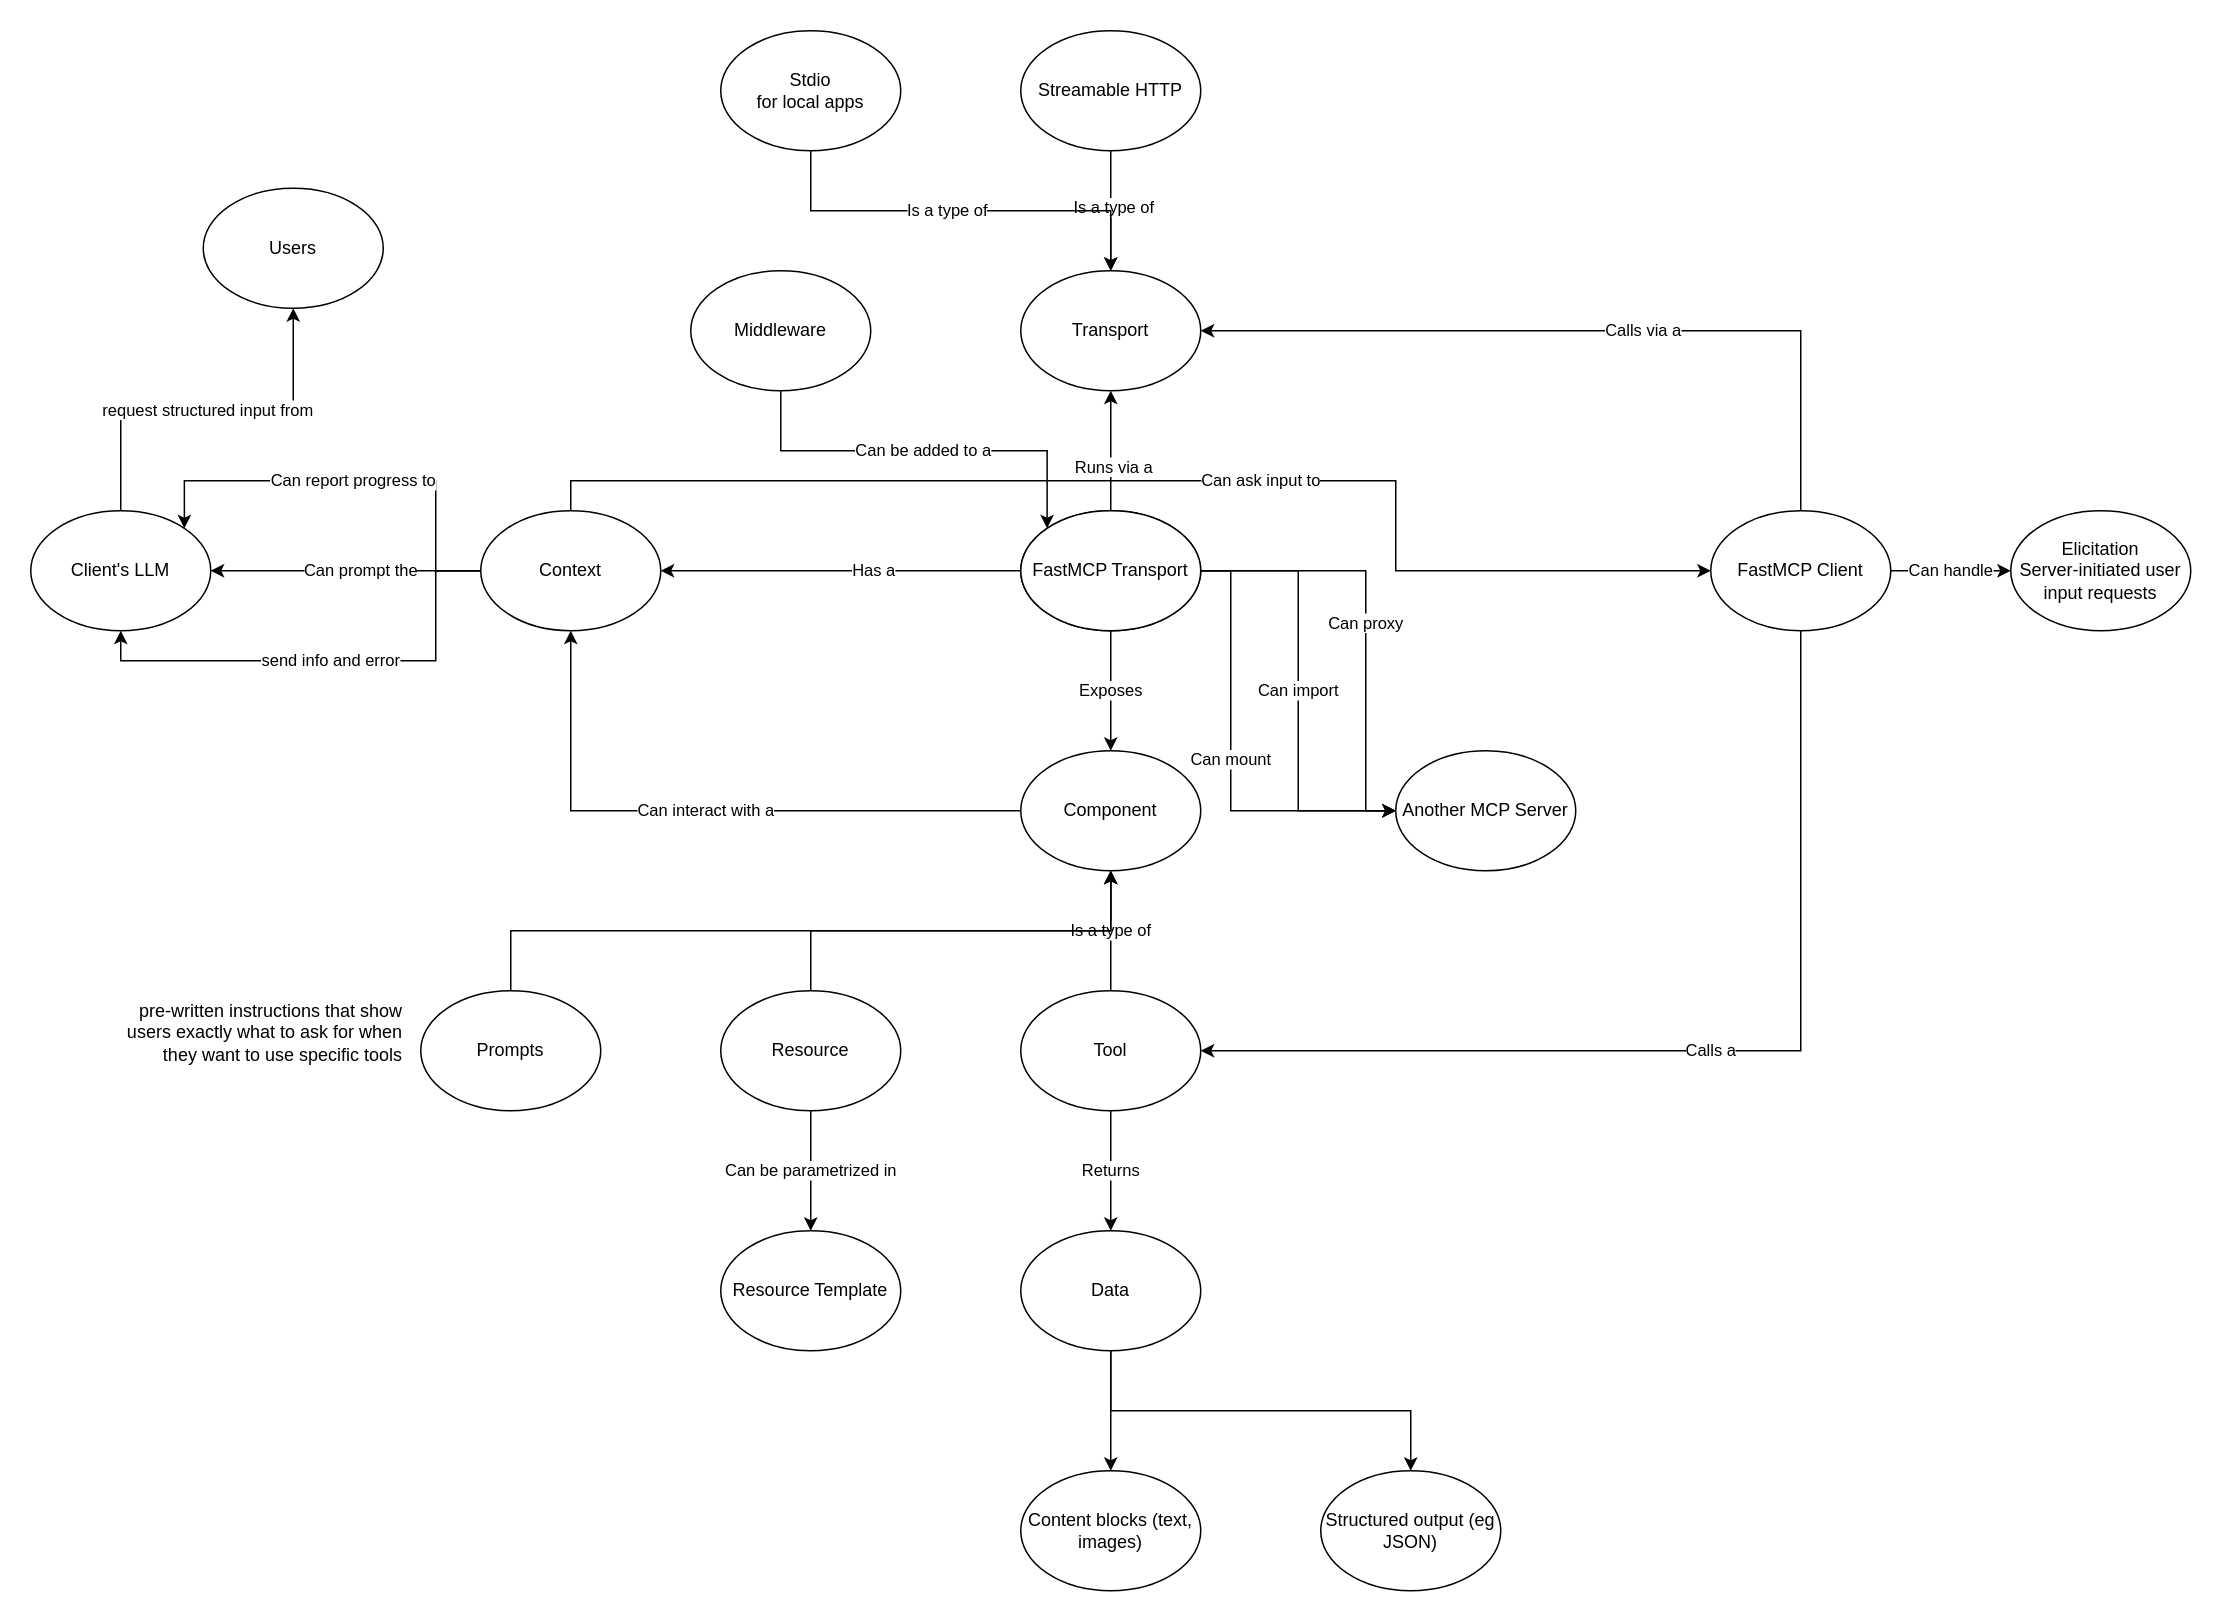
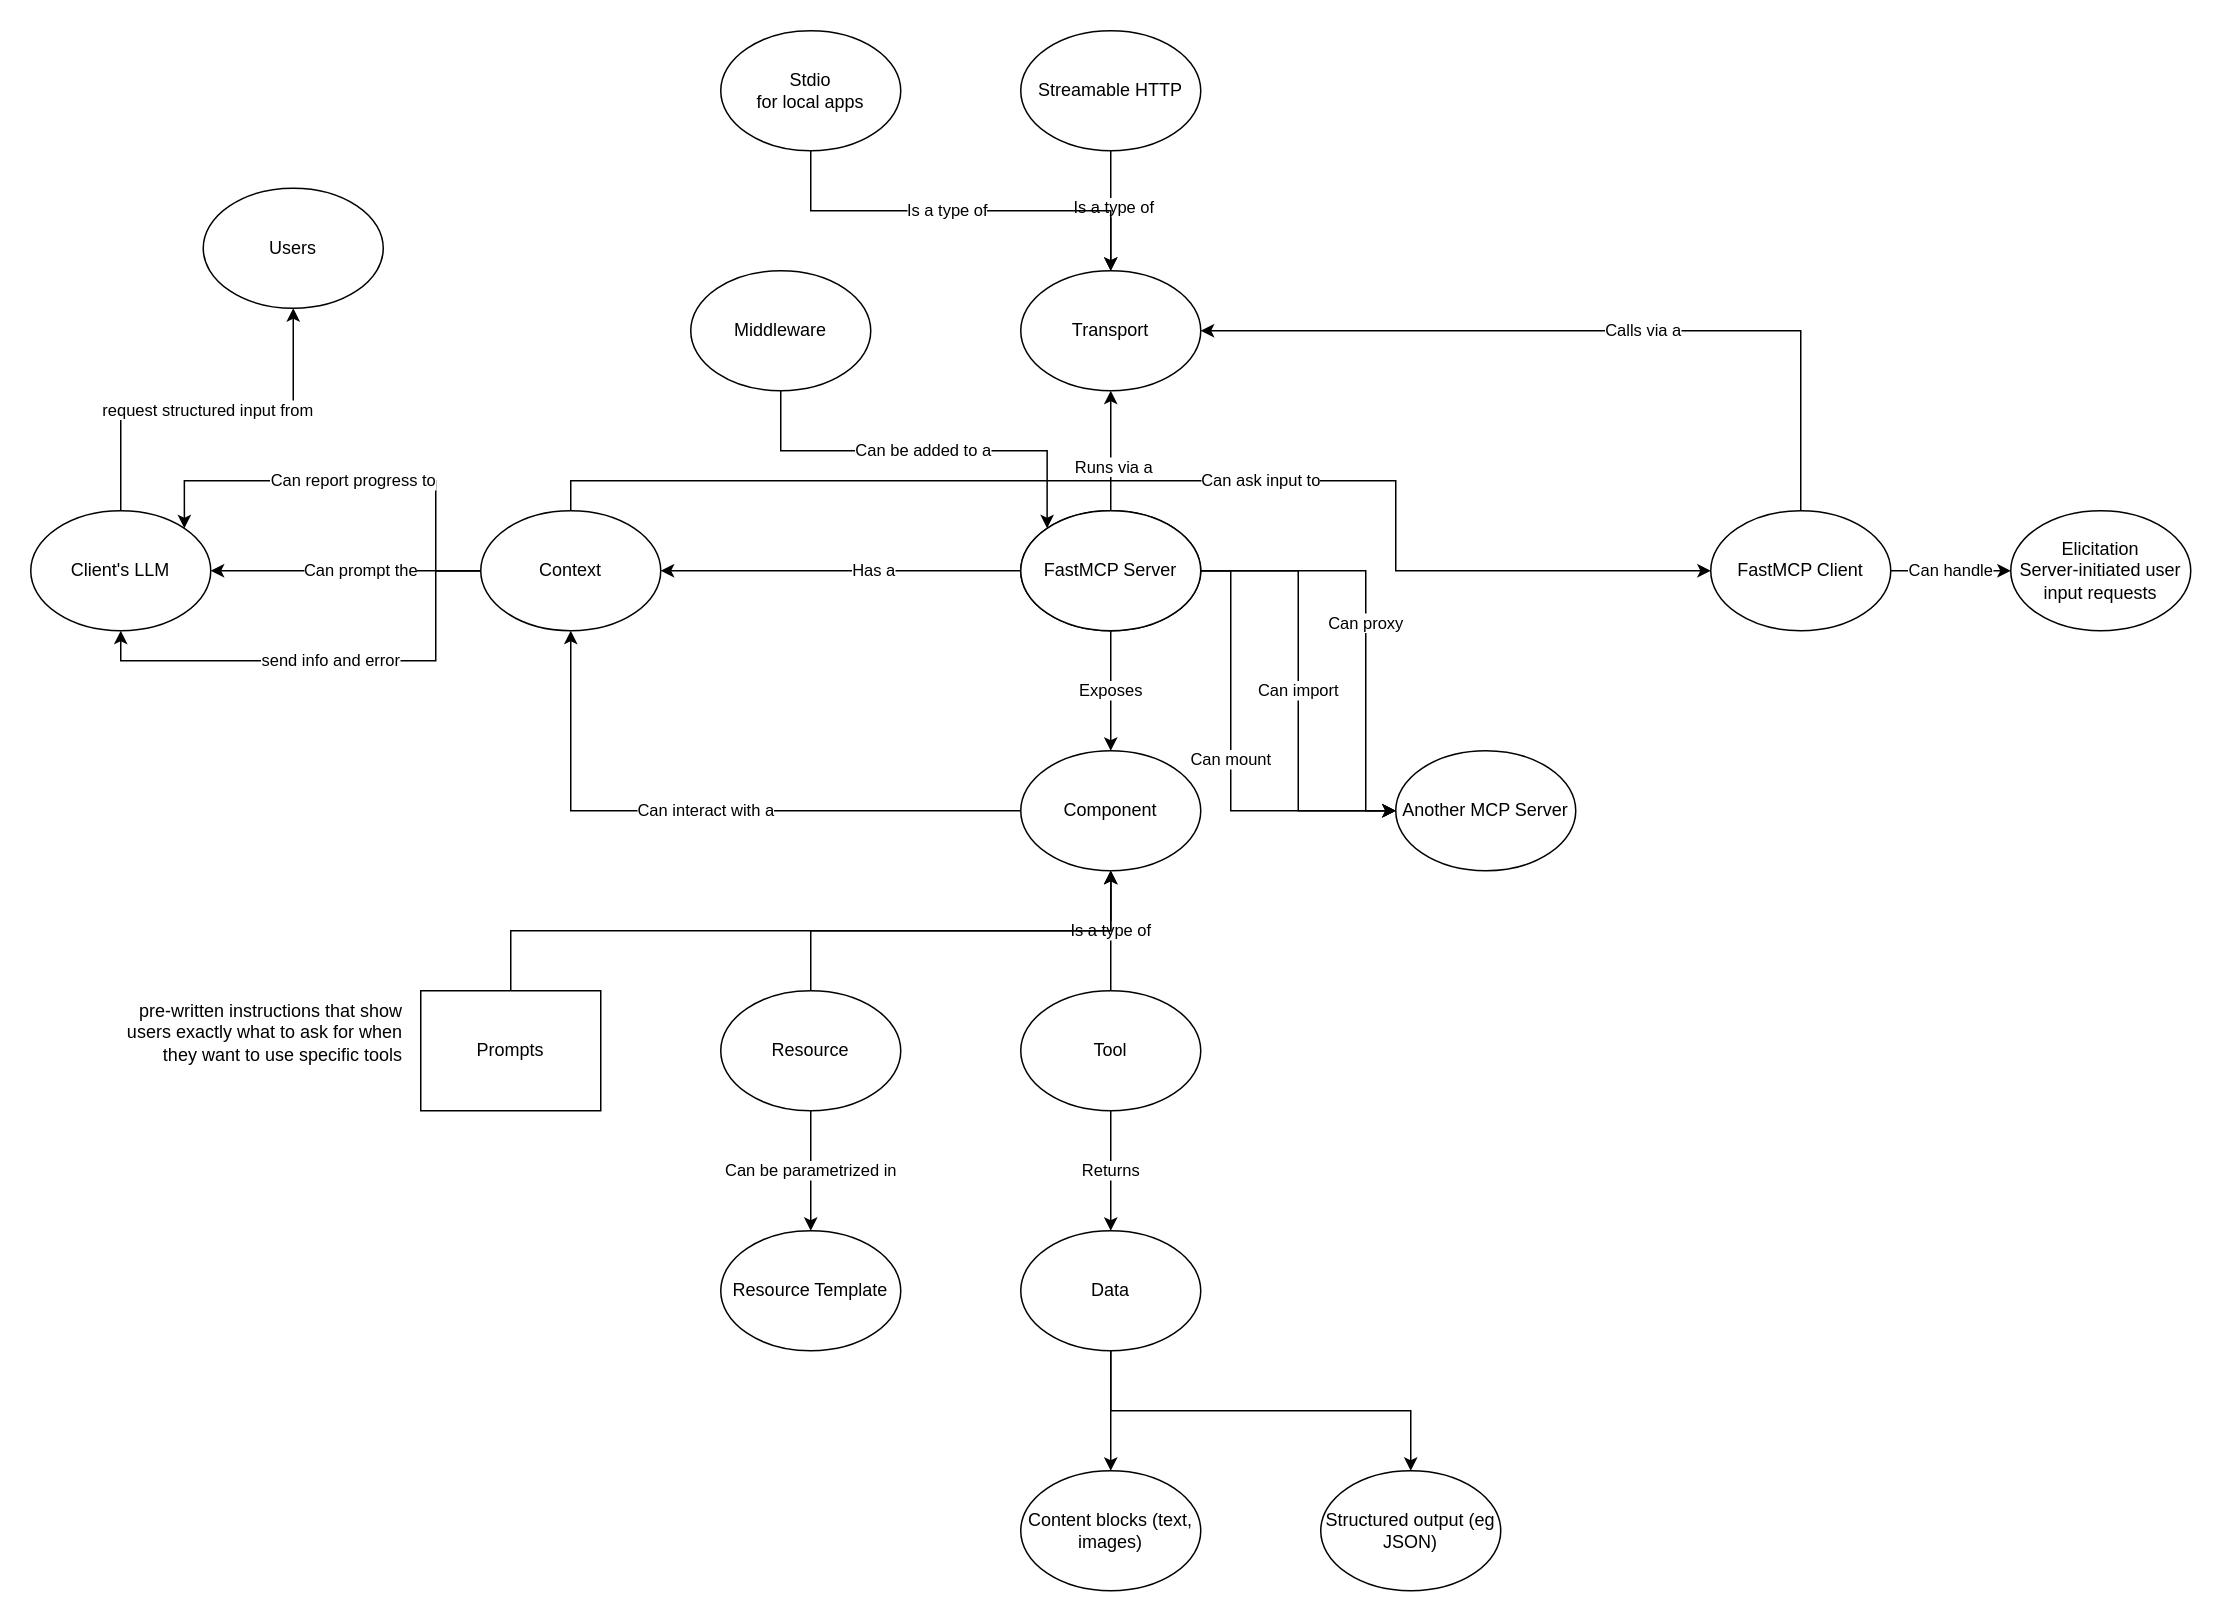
node "FastMCP Transport": label "FastMCP Transport" -> "FastMCP Server"
node "Prompts": shape ellipse -> rectangle
edge "FastMCP Client" -> "Tool": removed, label "Calls a"
